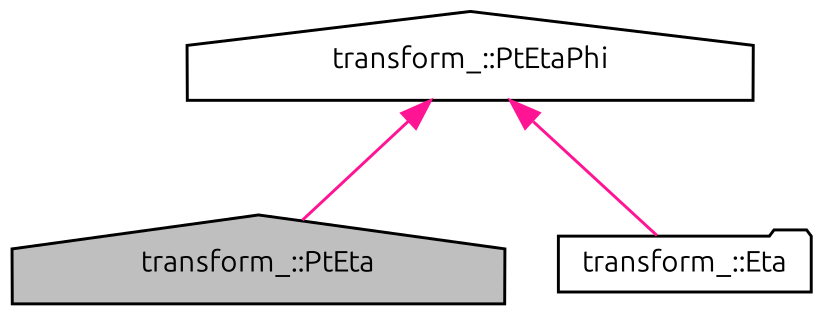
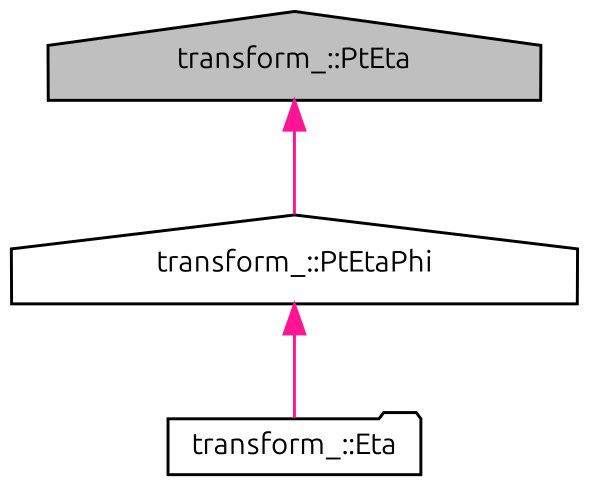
edge "transform_::PtEta" -> "transform_::PtEtaPhi": reversed
